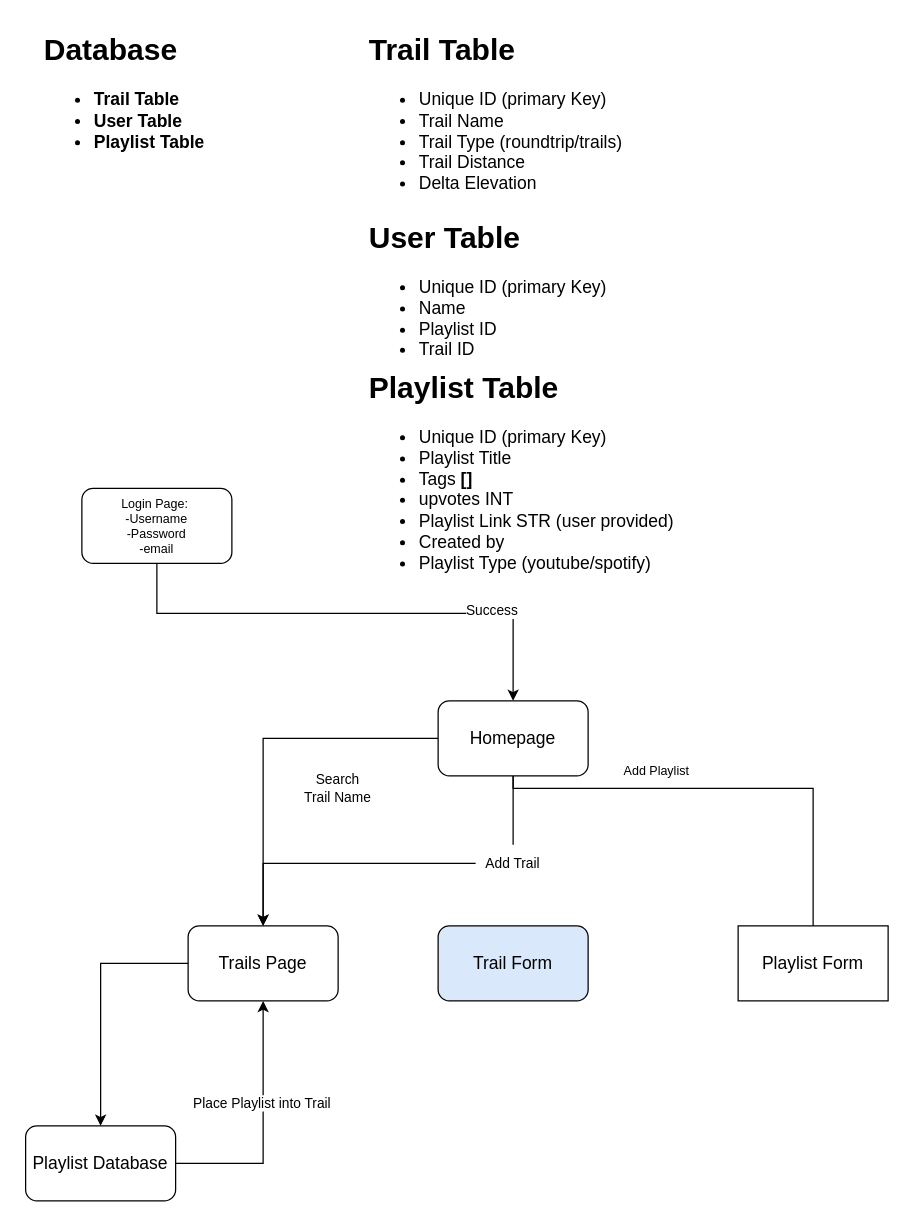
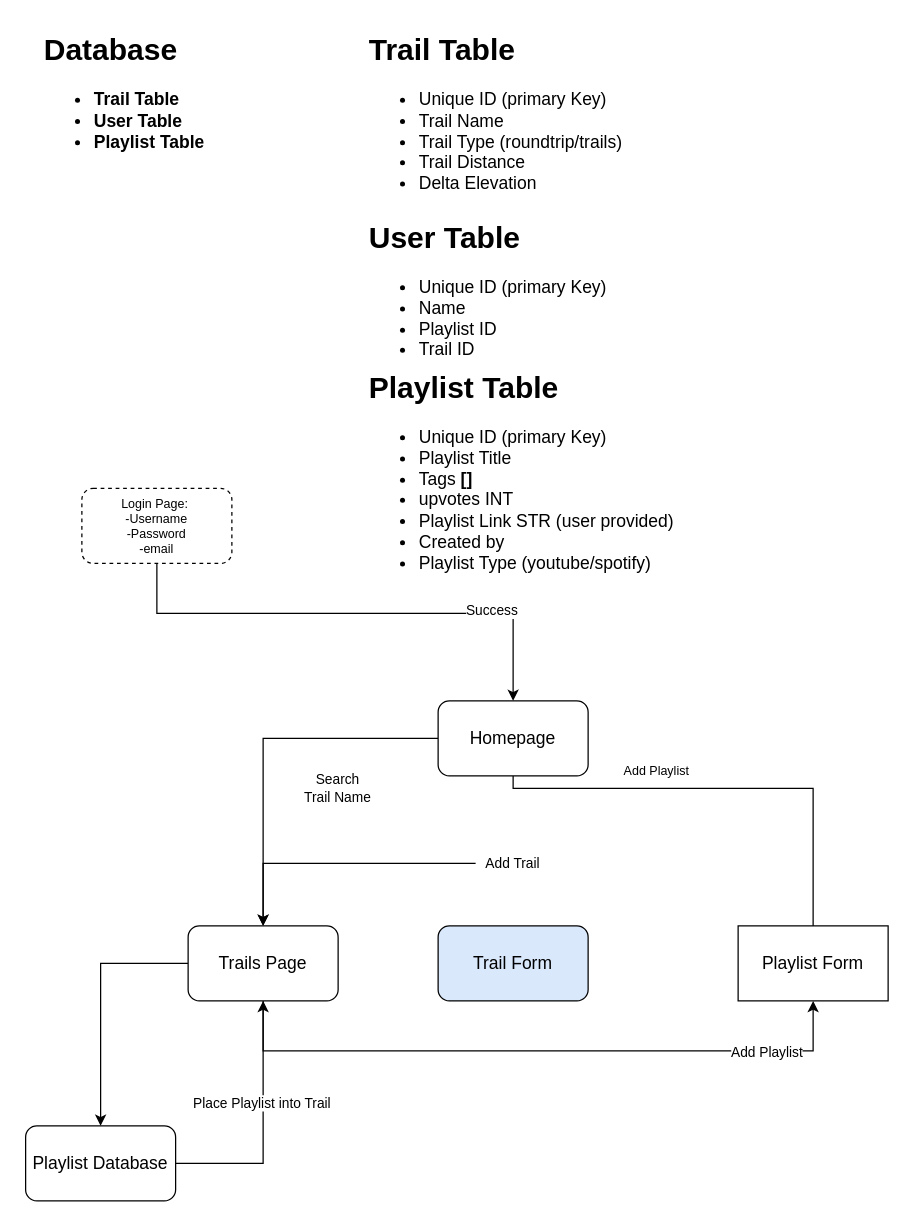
node "Login Page: -Username -Password -email": style solid -> dashed
edge "Homepage" -- "Add Trail": removed
edge "Trails Page" -> "Playlist Form": added, label "Add Playlist"
